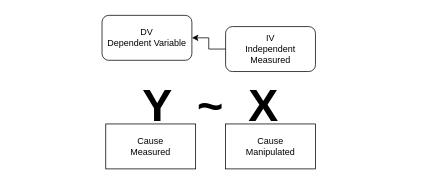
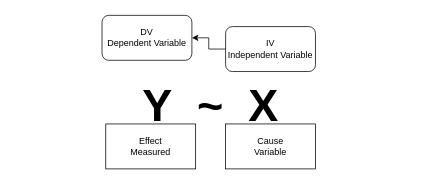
node "IV Independent Measured": label "IV Independent Measured" -> "IV Independent Variable"
node "Cause Measured": label "Cause Measured" -> "Effect Measured"
node "Cause Manipulated": label "Cause Manipulated" -> "Cause Variable"
